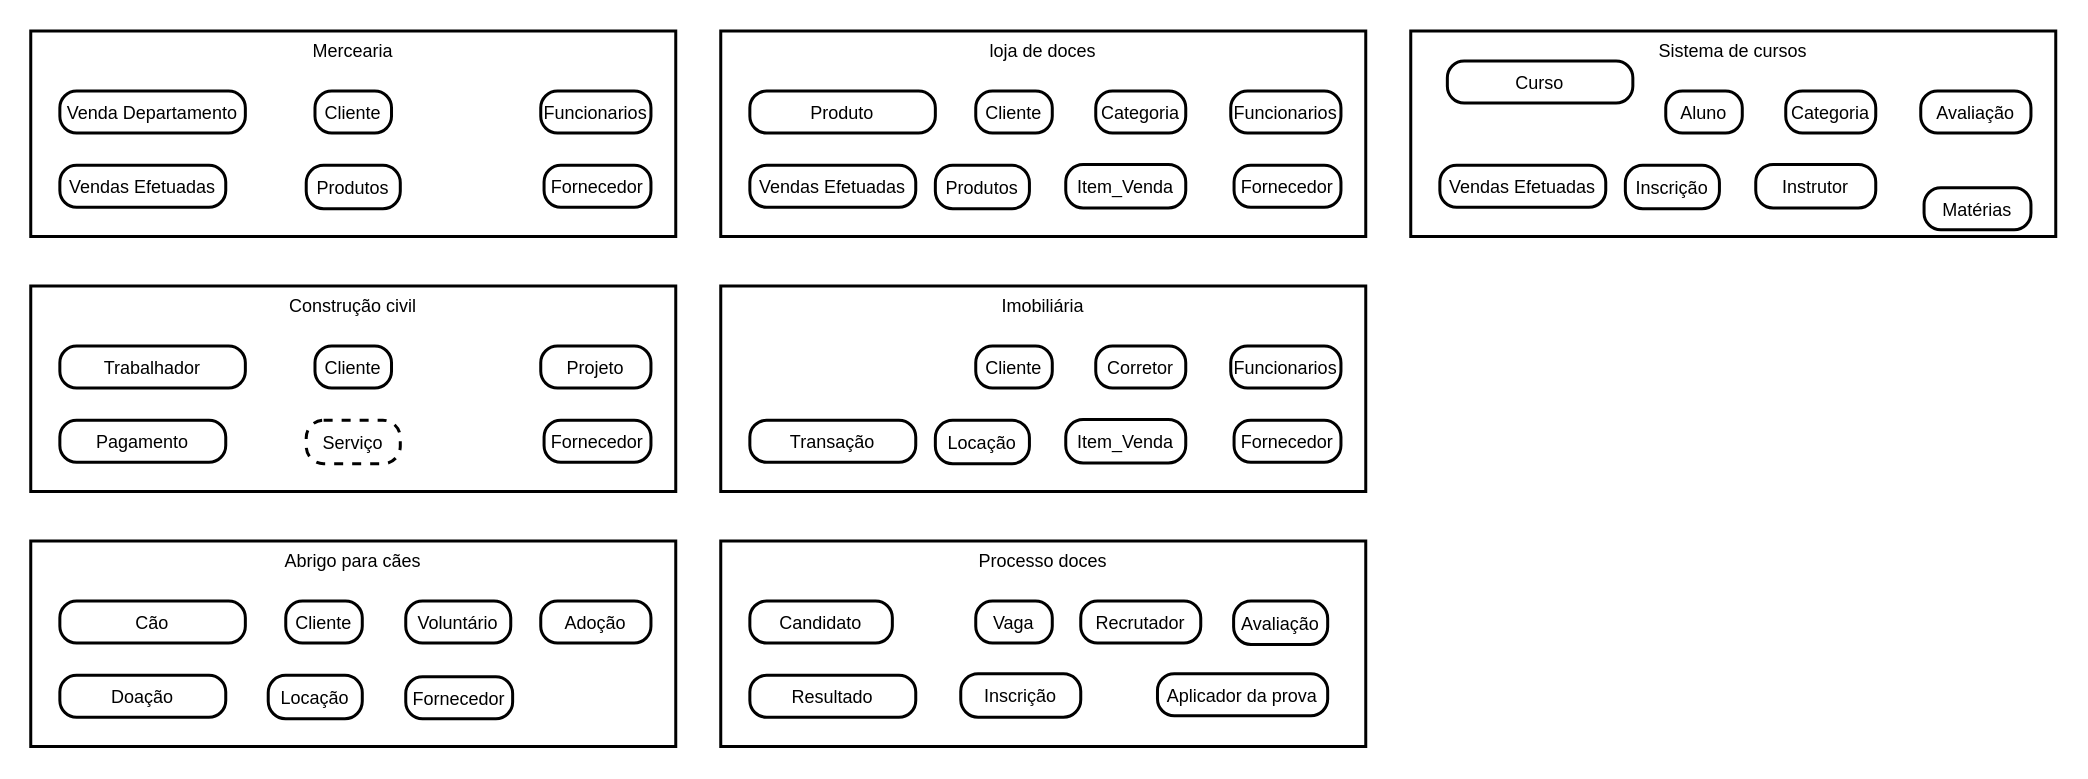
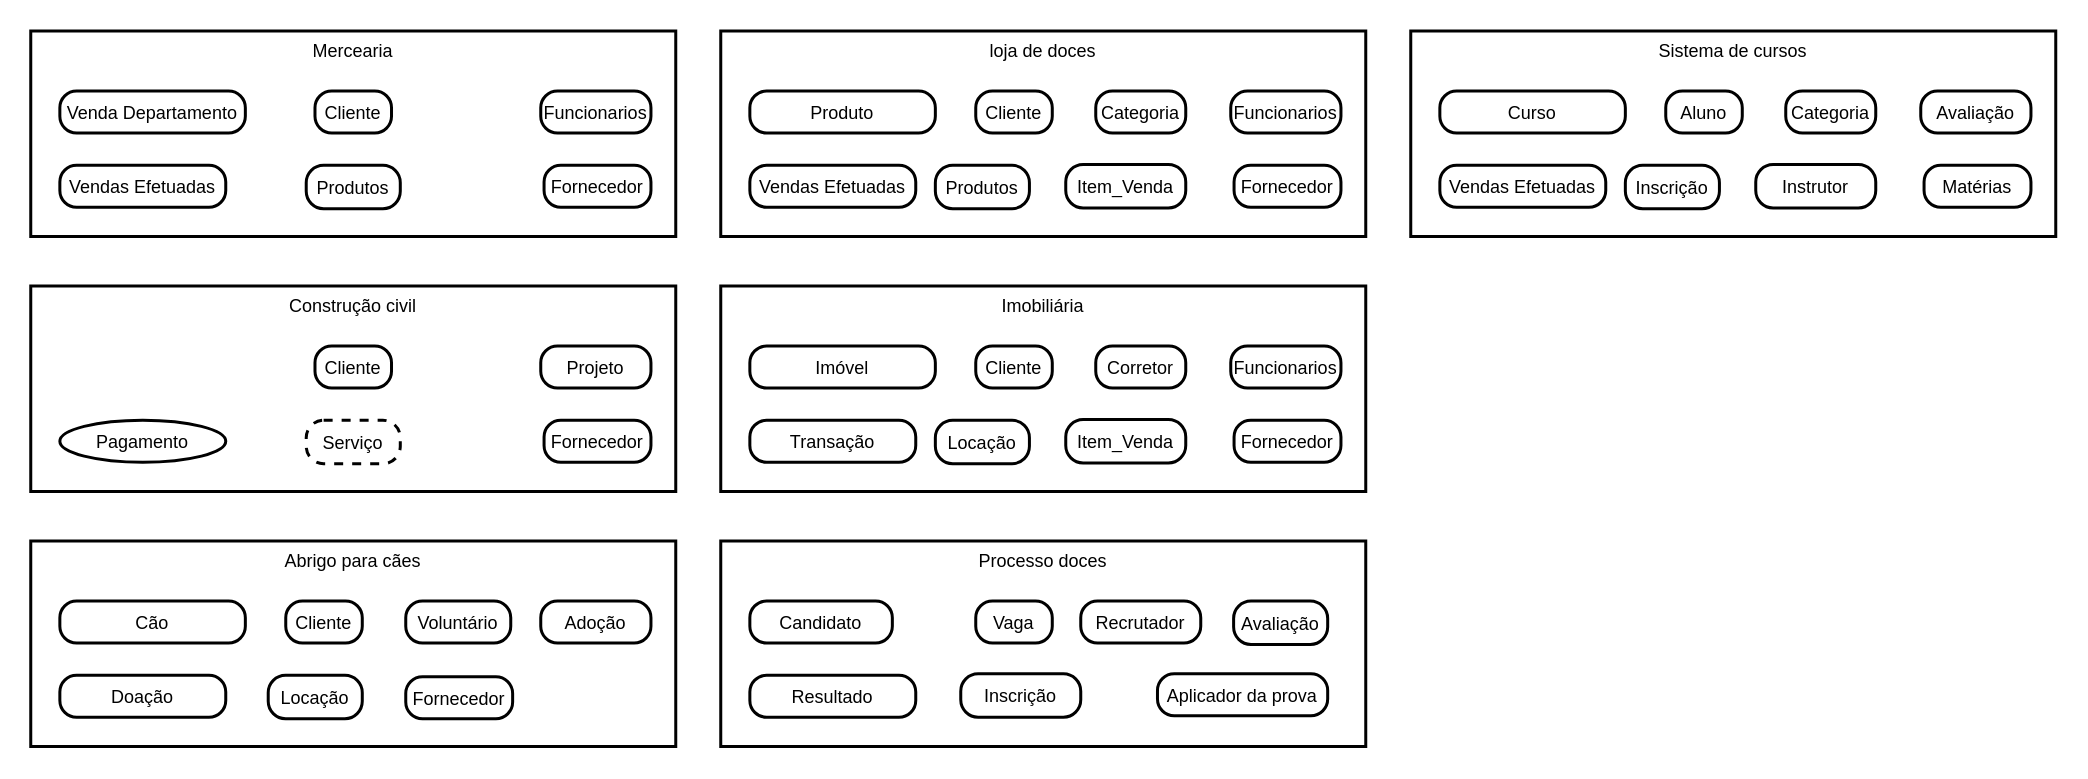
node "Curso": moved (1540, 82) -> (1533, 112)
node "Matérias": moved (1978, 209) -> (1978, 186)
node "Trabalhador": removed
node "Imóvel": added
node "Pagamento": shape rounded rectangle -> ellipse
